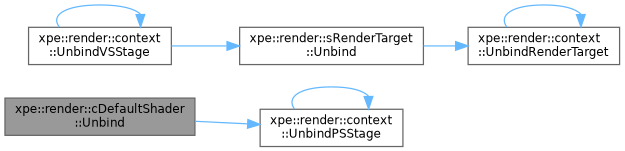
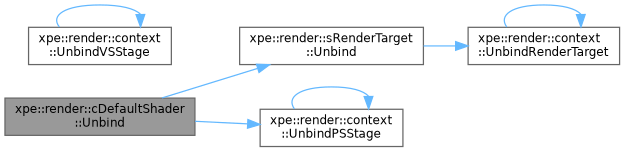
edge "xpe::render::context ::UnbindVSStage" -> "xpe::render::sRenderTarget ::Unbind": now "xpe::render::cDefaultShader ::Unbind" -> "xpe::render::sRenderTarget ::Unbind"
